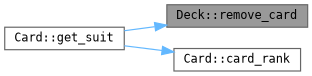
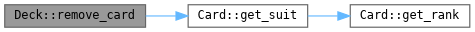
edge "Card::get_suit" -> "Deck::remove_card": reversed
node "Card::card_rank": label "Card::card_rank" -> "Card::get_rank"
